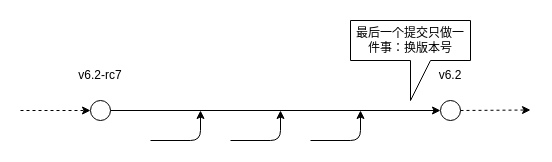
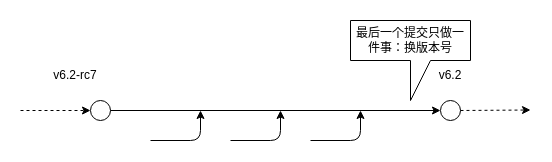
node "v6.2-rc7": moved (101, 76) -> (76, 76)
